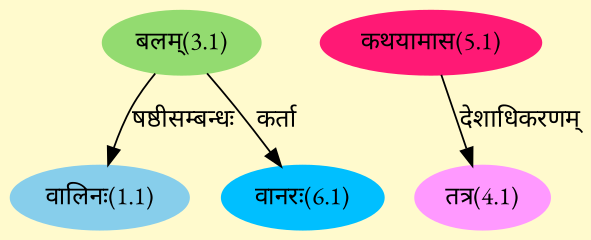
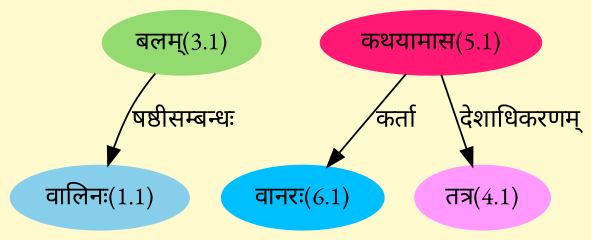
edge "बलम्(3.1)" -> "वानरः(6.1)": now "कथयामास(5.1)" -> "वानरः(6.1)"
